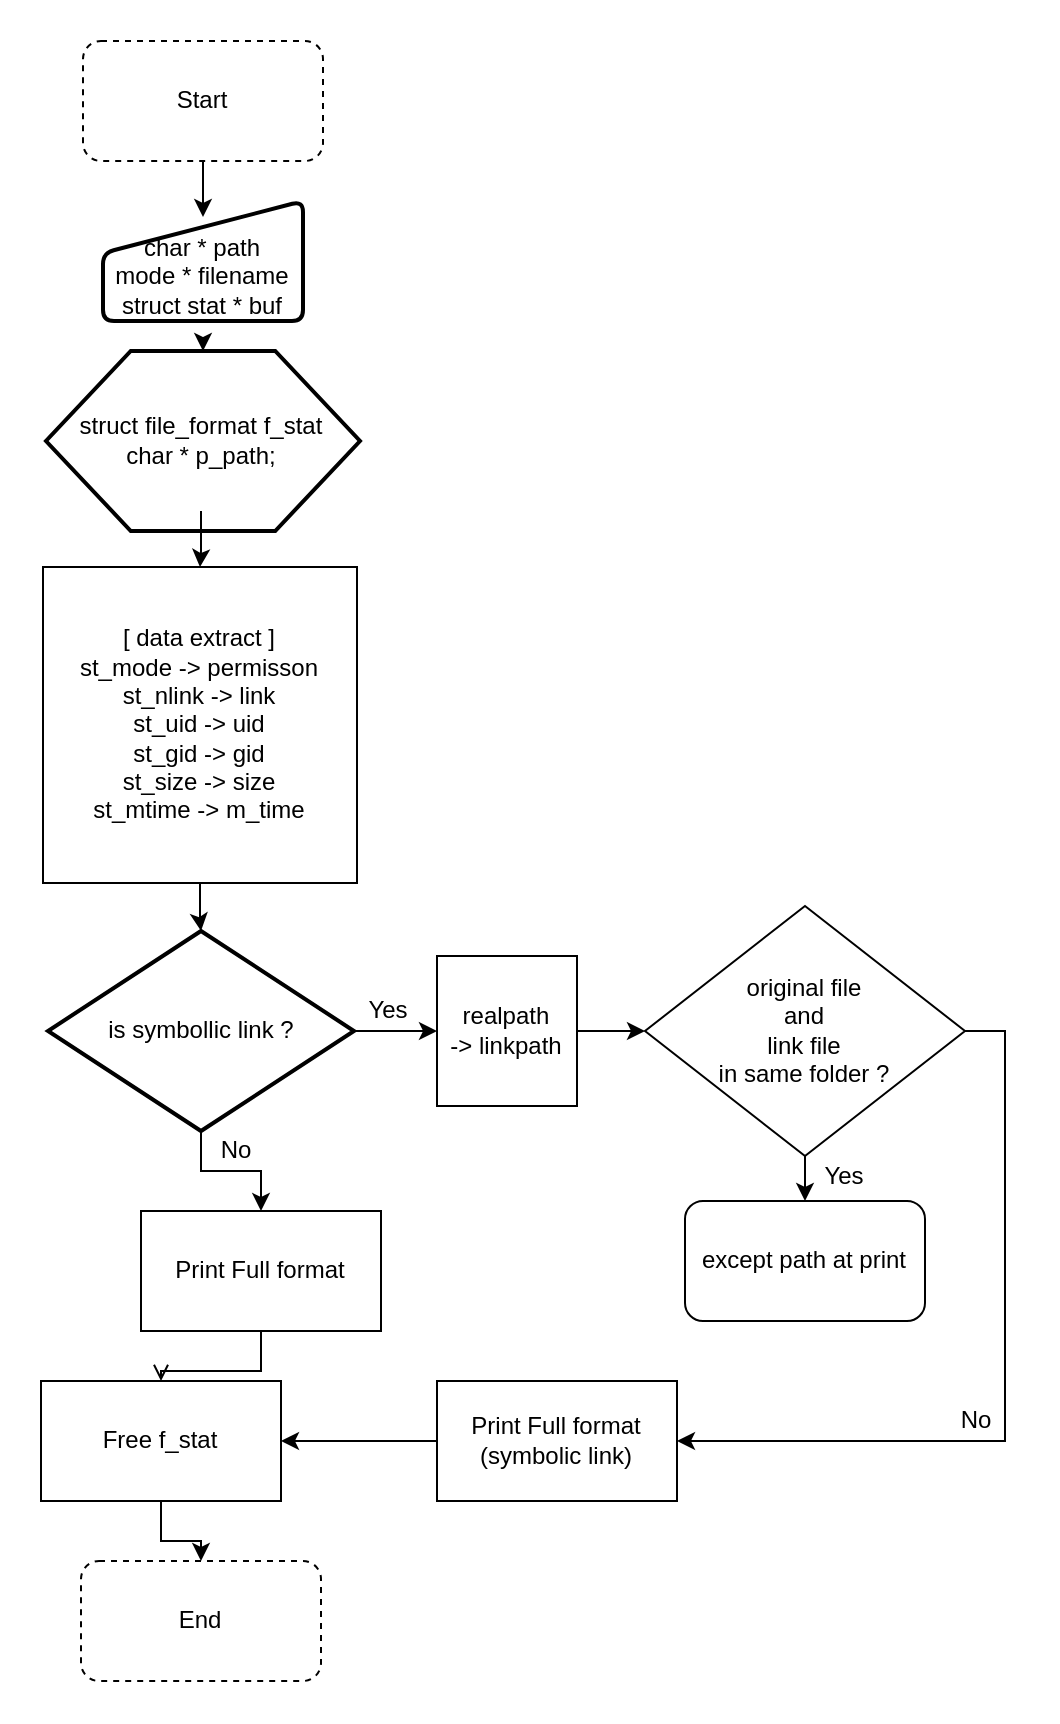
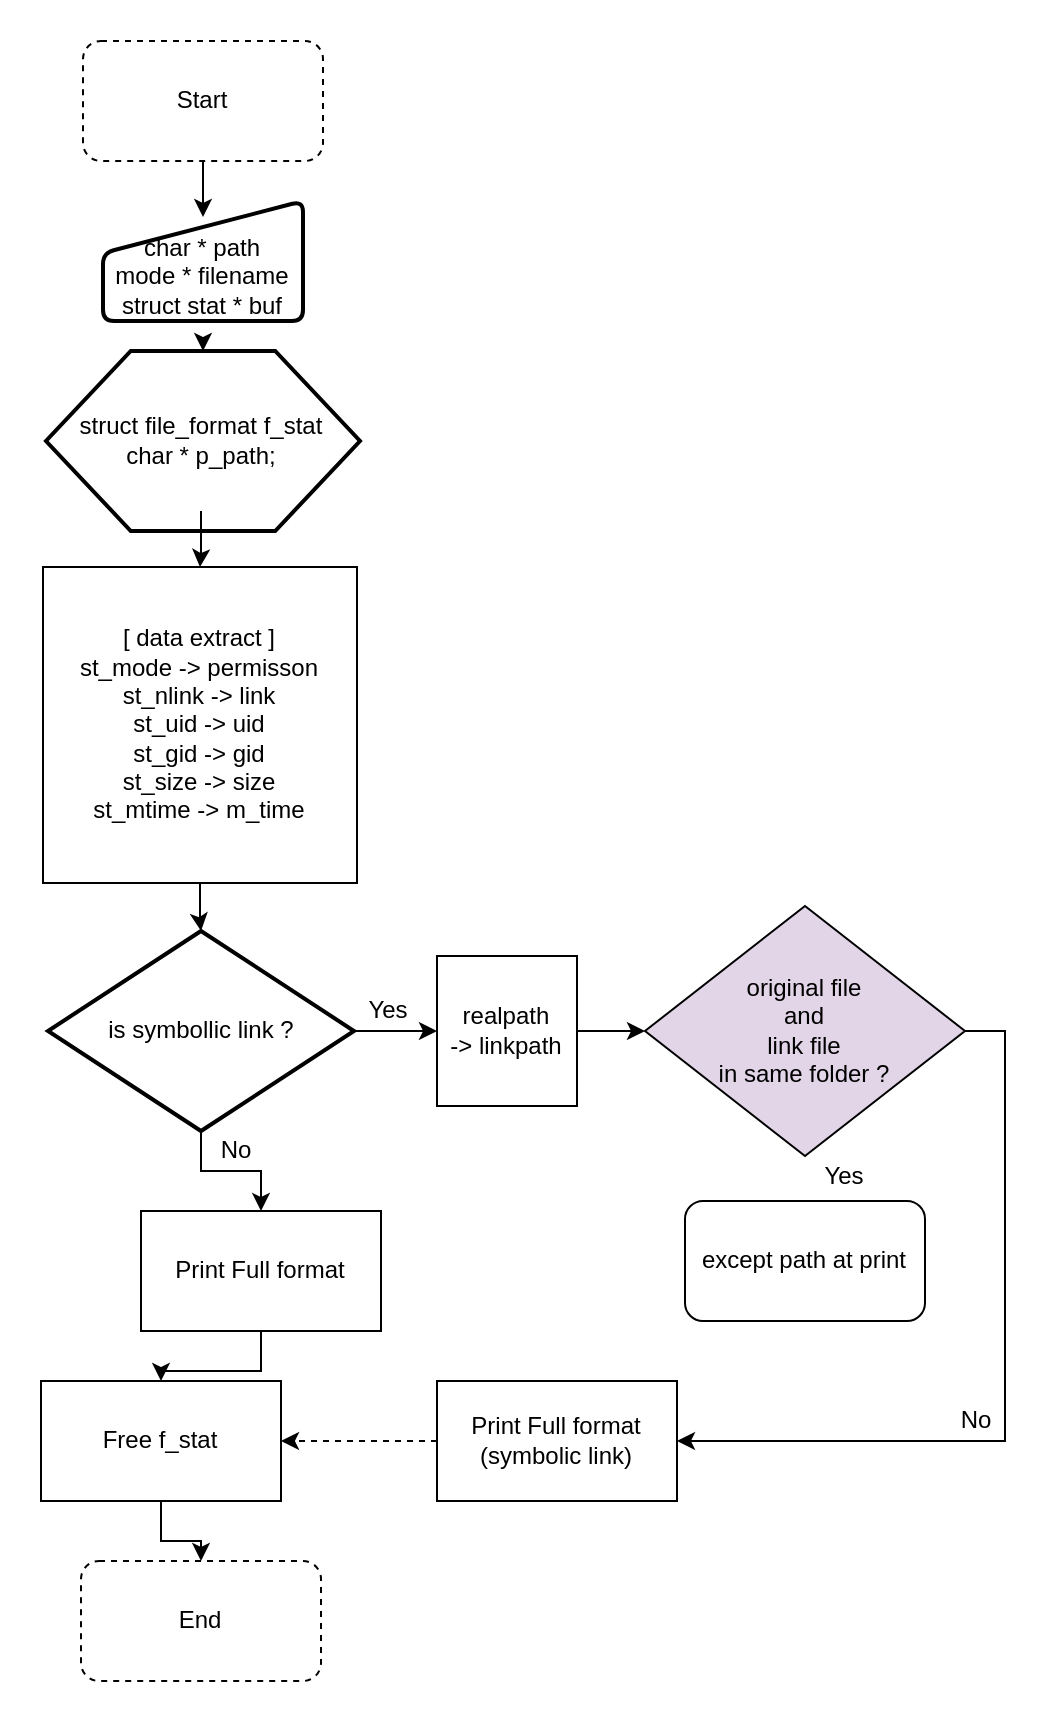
node "original file and link file in same folder ?": fillcolor #ffffff -> #e1d5e7
edge "original file and link file in same folder ?" -> "except path at print": removed
edge "Print Full format" -> "Free f_stat": arrowhead open -> classic
edge "Print Full format (symbolic link)" -> "Free f_stat": style solid -> dashed
